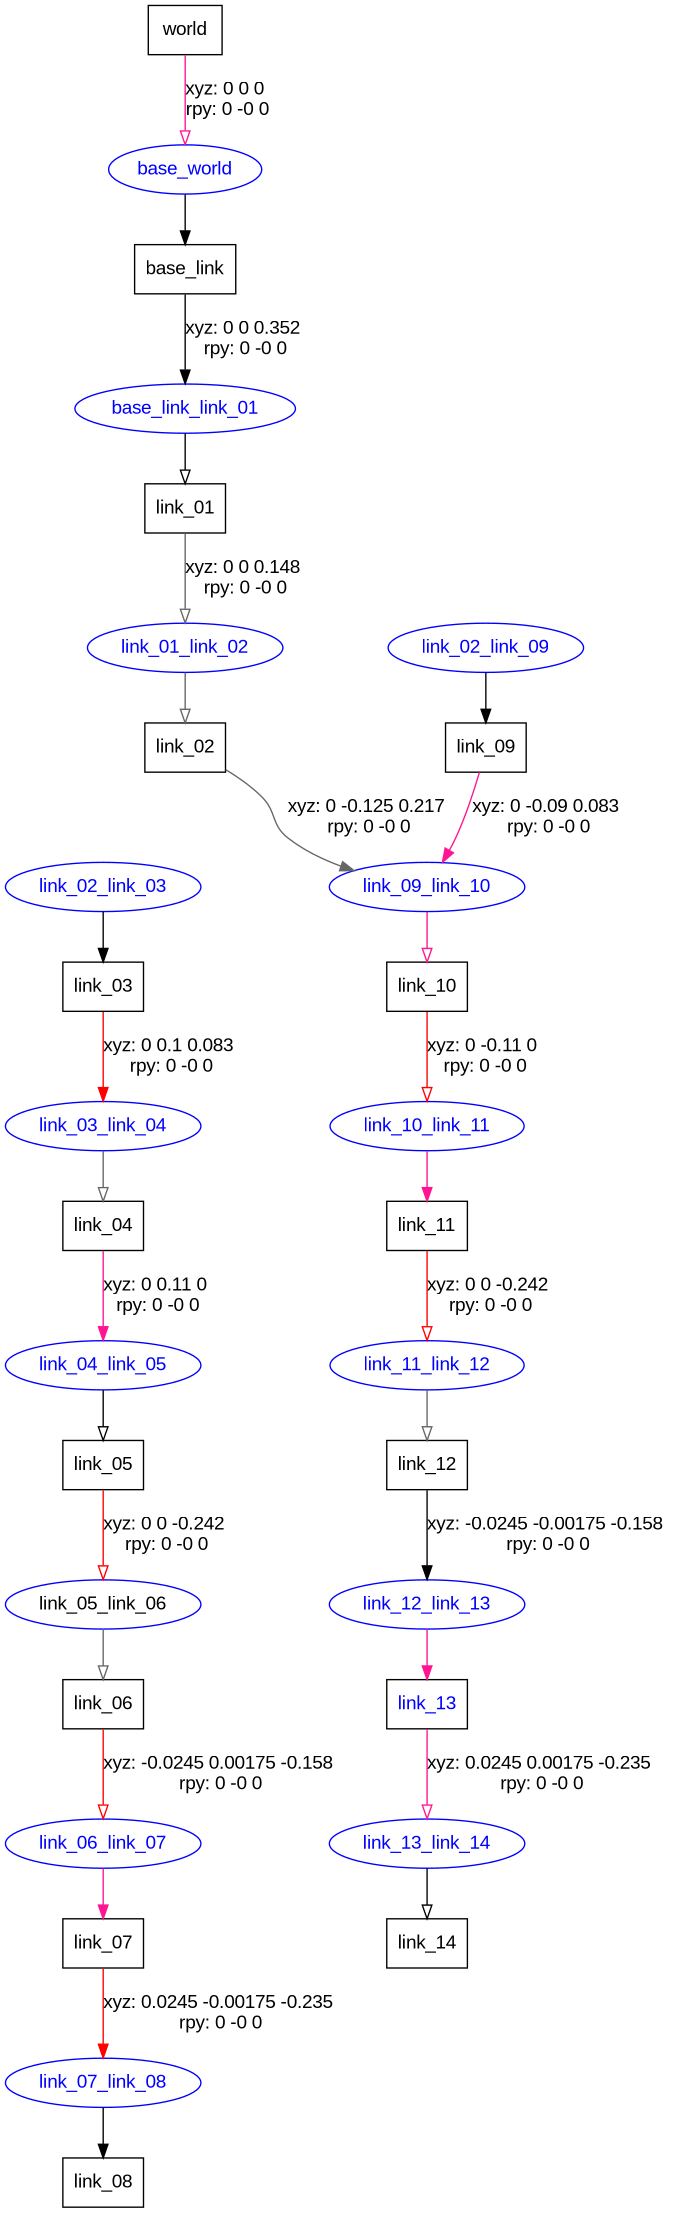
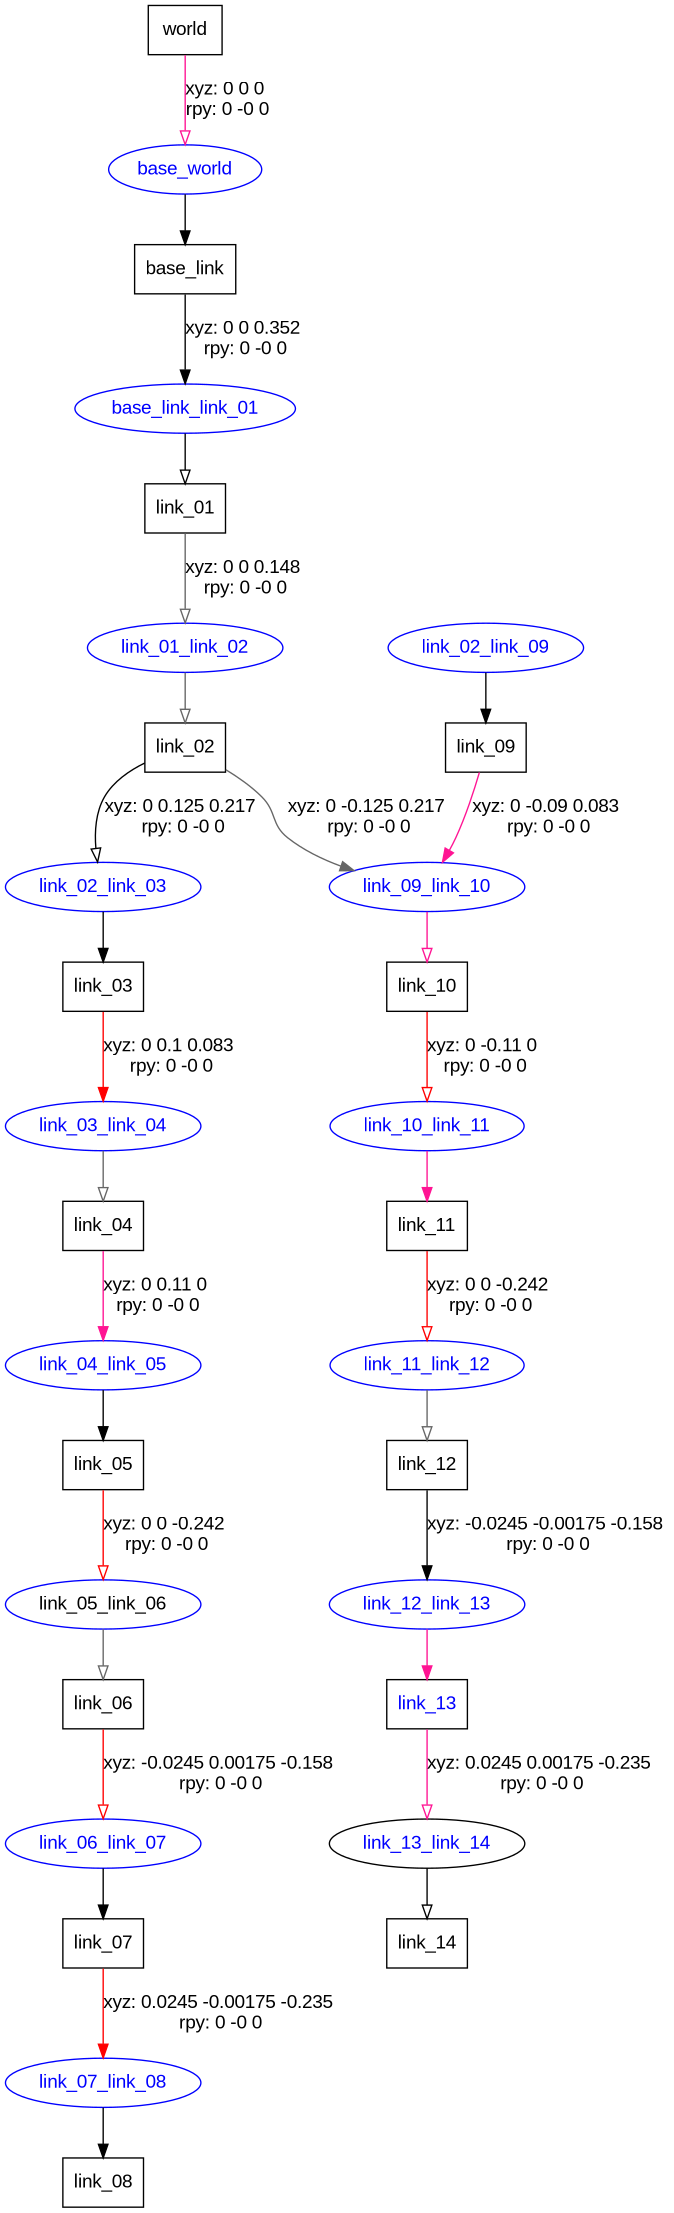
edge "link_02" -> "link_02_link_03": added, label "xyz: 0 0.125 0.217 rpy: 0 -0 0"
edge "link_04_link_05" -> "link_05": arrowhead onormal -> normal
node "link_13_link_14": color blue -> black
edge "link_06_link_07" -> "link_07": color deeppink -> black
